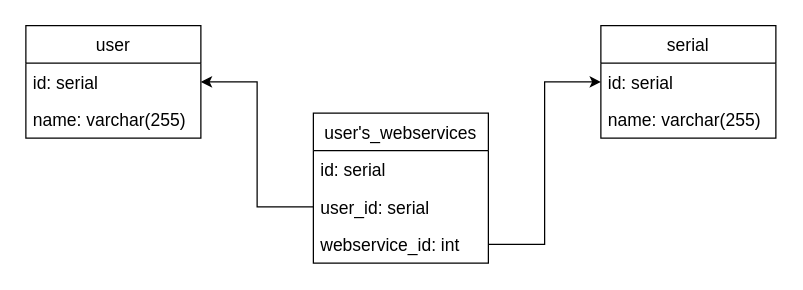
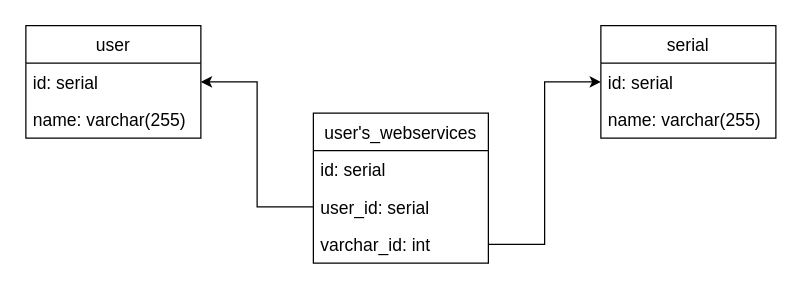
node "webservice_id: int": label "webservice_id: int" -> "varchar_id: int"
